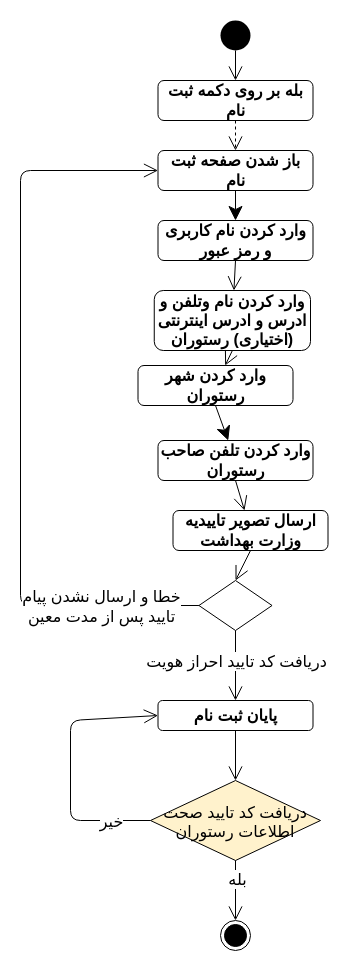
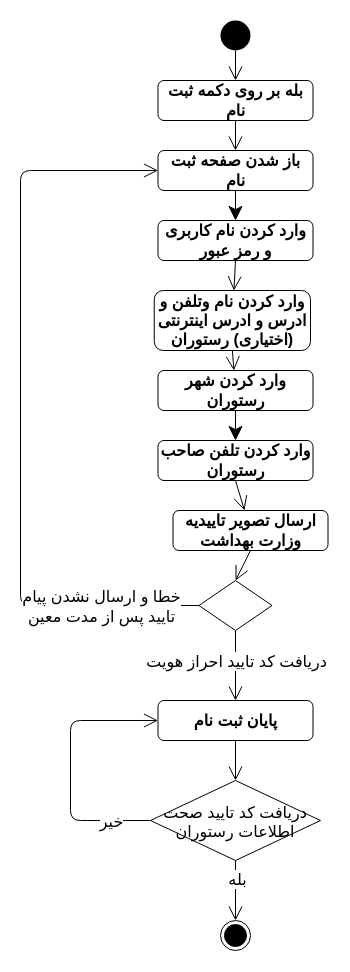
edge "بله بر روی دکمه ثبت نام" -> "باز شدن صفحه ثبت نام": style dashed -> solid
node "وارد کردن شهر رستوران": moved (216, 386) -> (236, 391)
node "پایان ثبت نام": size 155x30 -> 155x40
node "دریافت کد تایید صحت اطلاعات رستوران": fillcolor #fff2cc -> #ffffff
